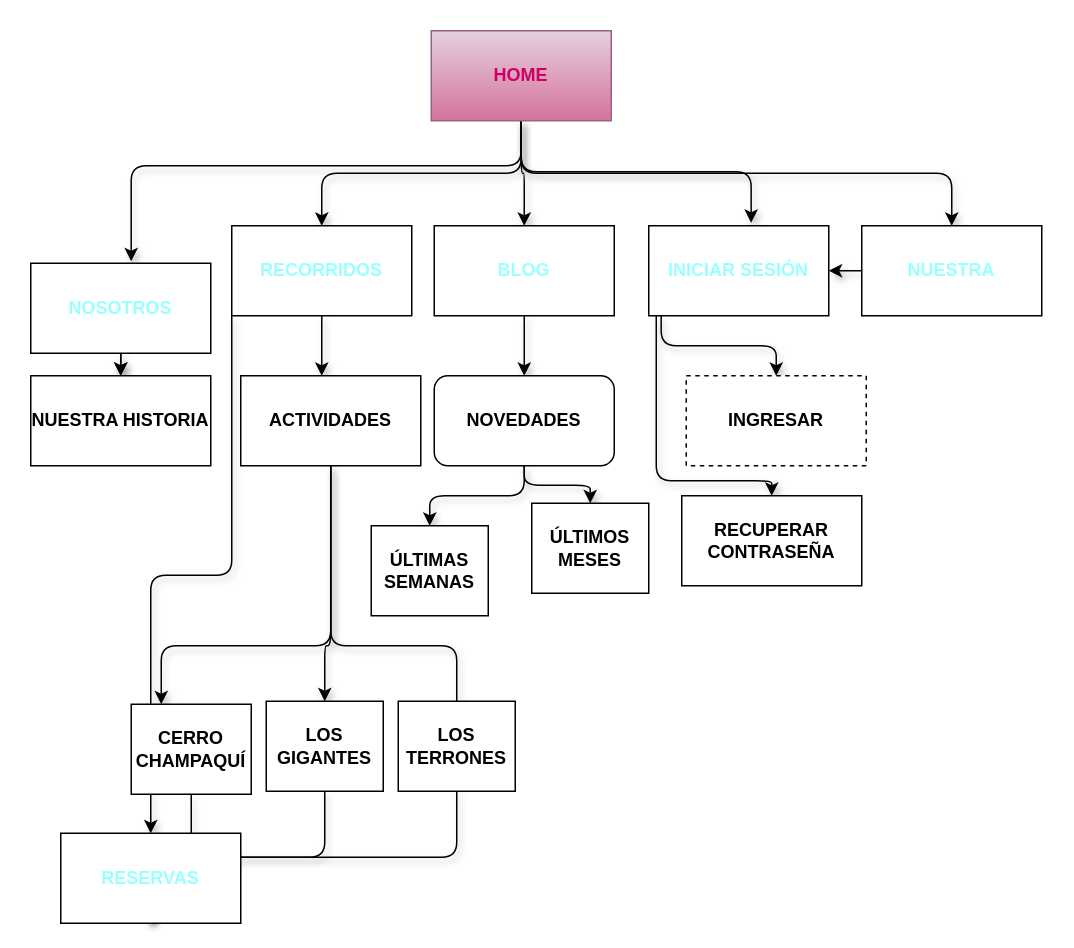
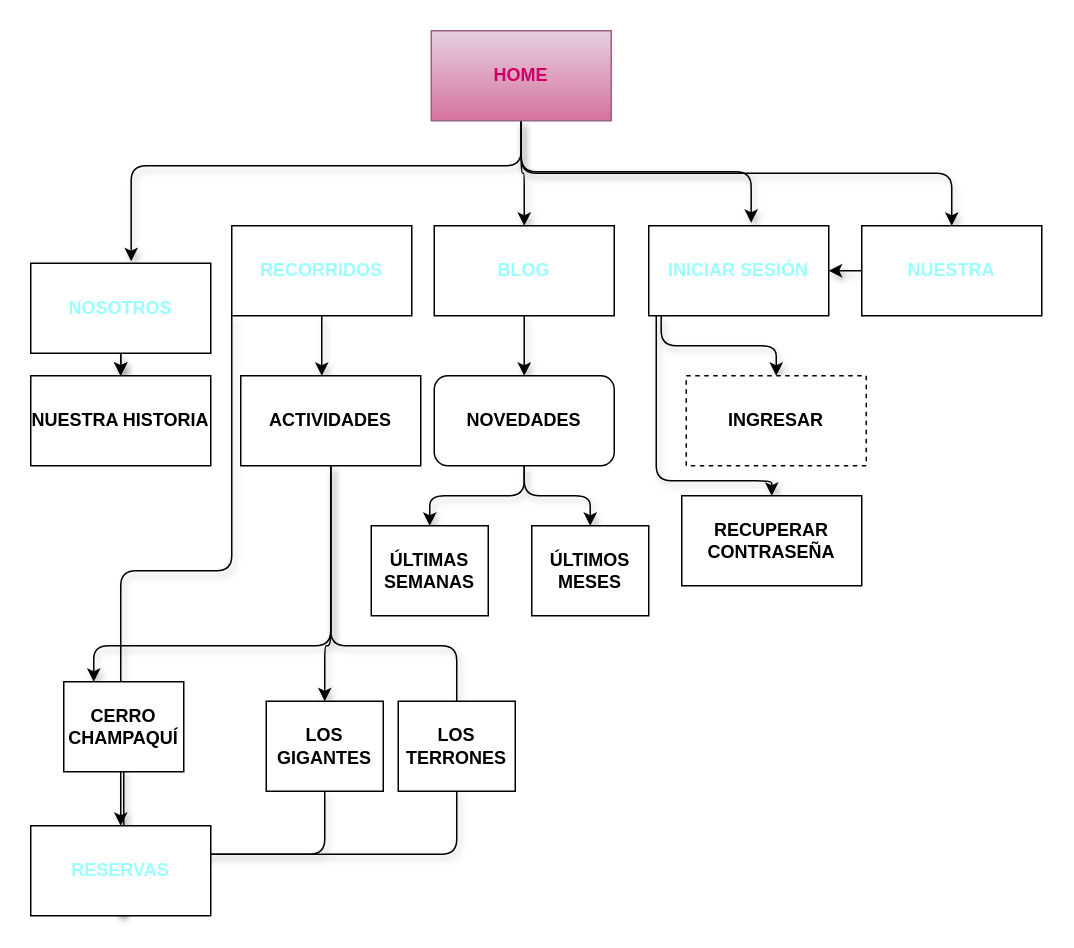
edge "HOME" -> "RECORRIDOS": removed
node "ÚLTIMOS MESES": moved (590, 548) -> (590, 571)
node "CERRO CHAMPAQUÍ": moved (191, 749) -> (124, 727)
node "RESERVAS": moved (151, 878) -> (121, 871)
